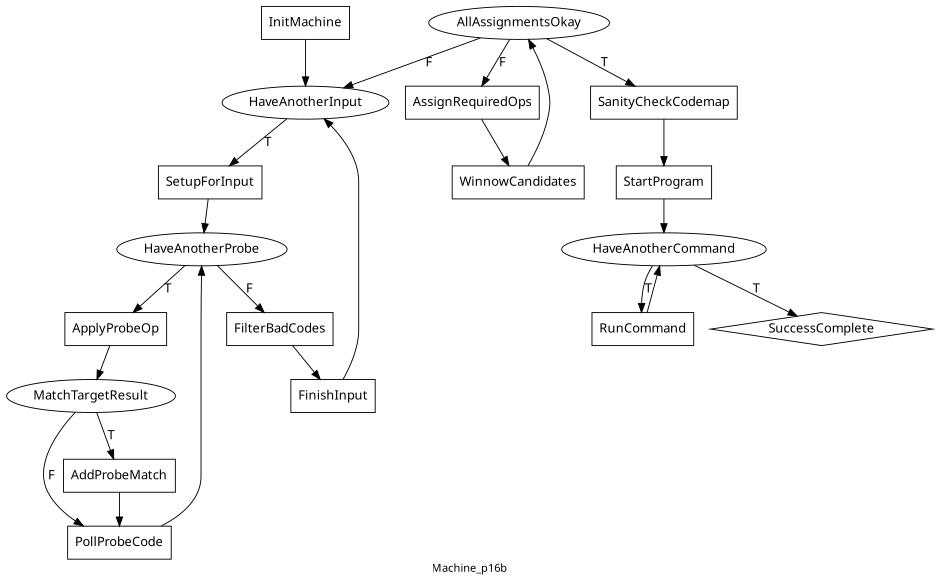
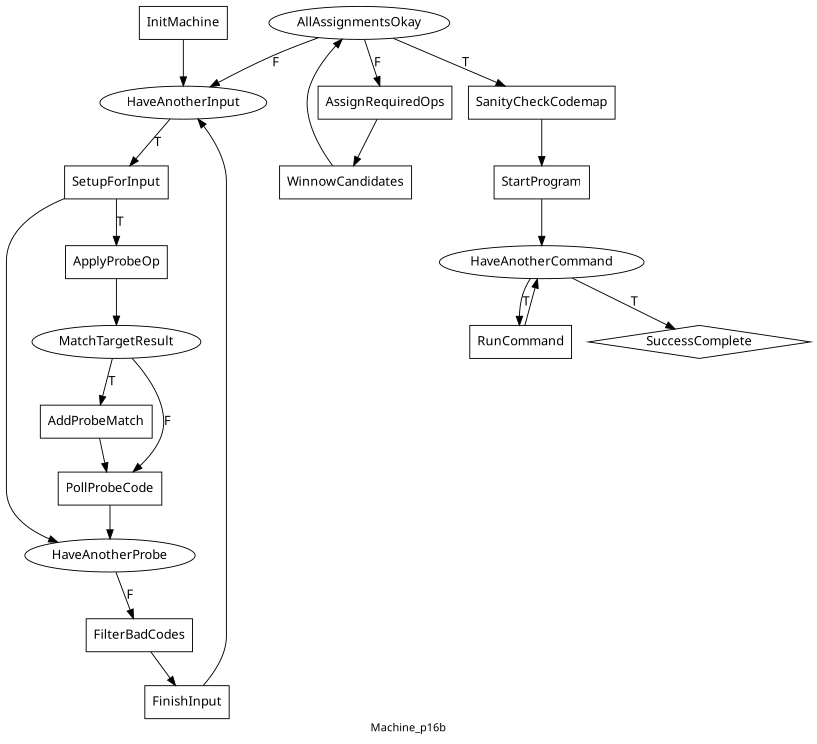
edge "HaveAnotherProbe" -> "ApplyProbeOp": now "SetupForInput" -> "ApplyProbeOp"
